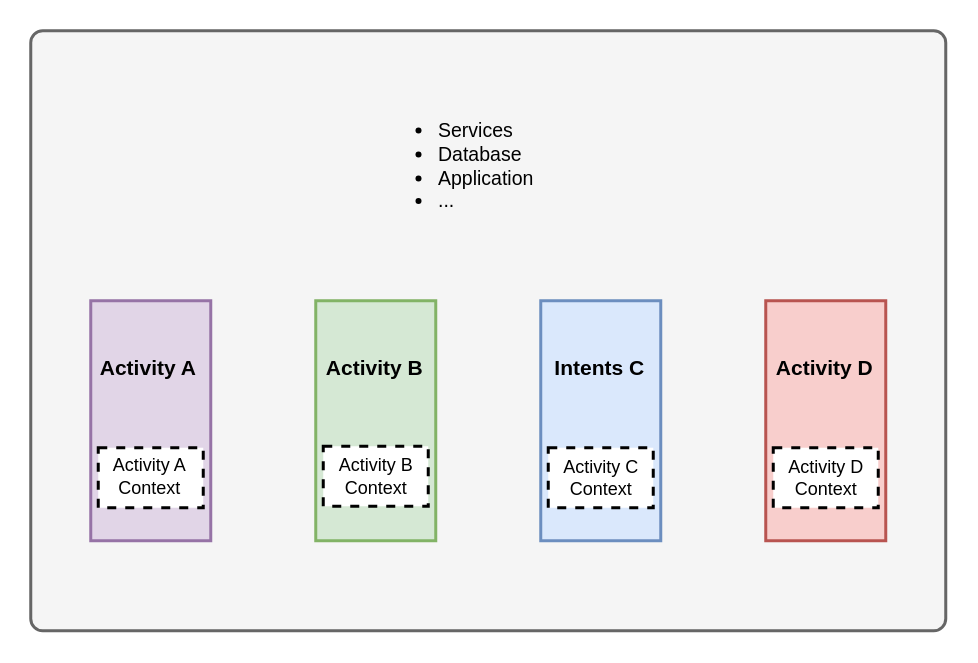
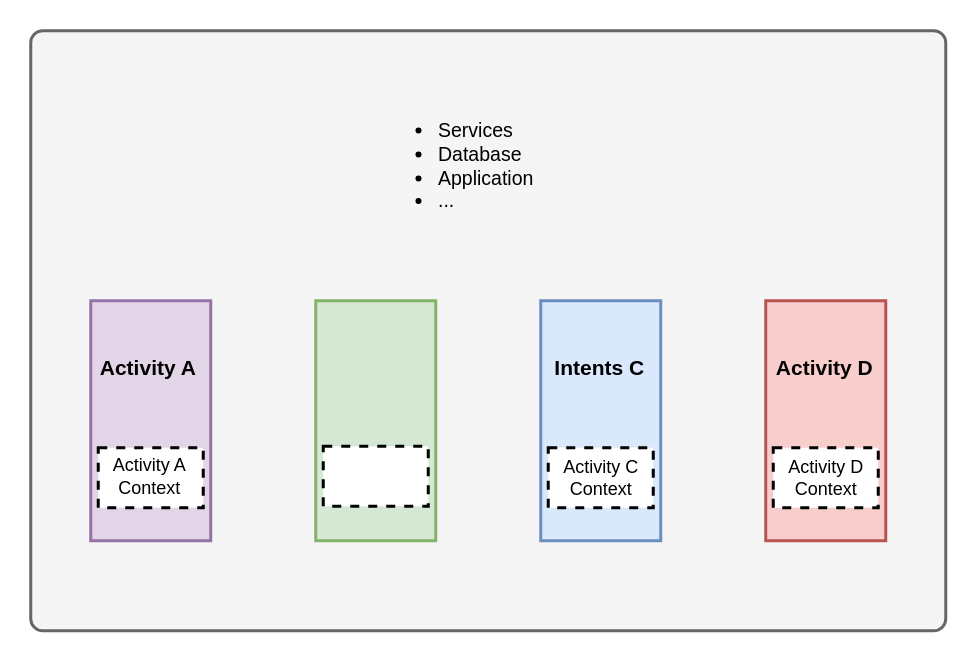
node "Activity B": removed
node "Activity B Context": removed
